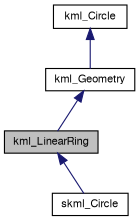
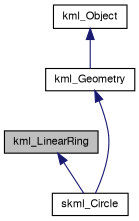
node "kml_Circle": label "kml_Circle" -> "kml_Object"
edge "kml_LinearRing" -> "kml_Geometry": now "skml_Circle" -> "kml_Geometry"
